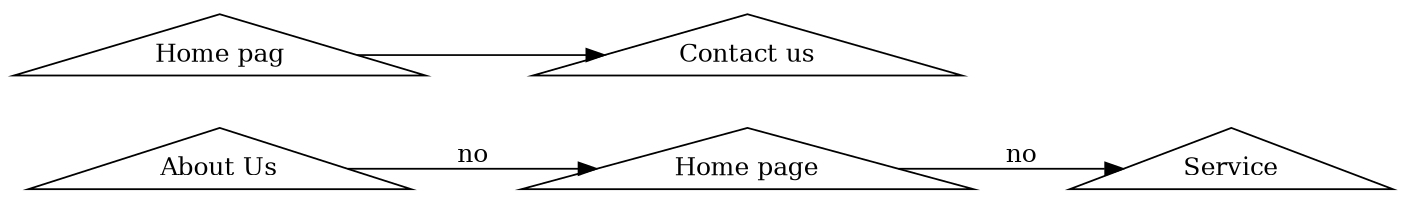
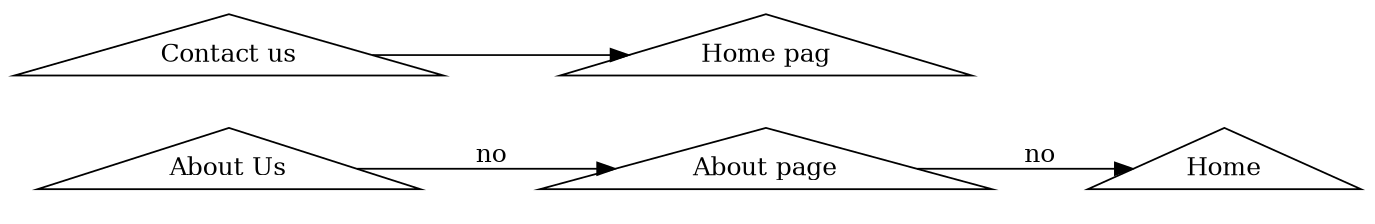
edge "Home pag" -> "Contact us": reversed
node "Home page": label "Home page" -> "About page"
node "Service": label "Service" -> "Home"
